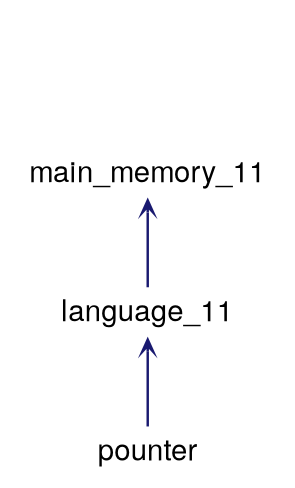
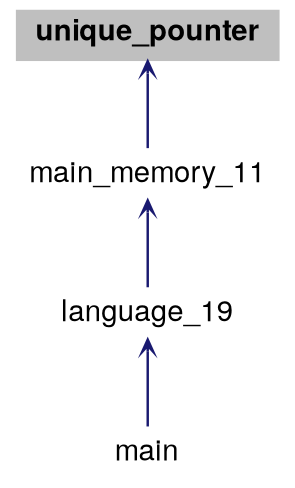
node "unique_pounter": added
node "language_11": label "language_11" -> "language_19"
node "pounter": label "pounter" -> "main"
